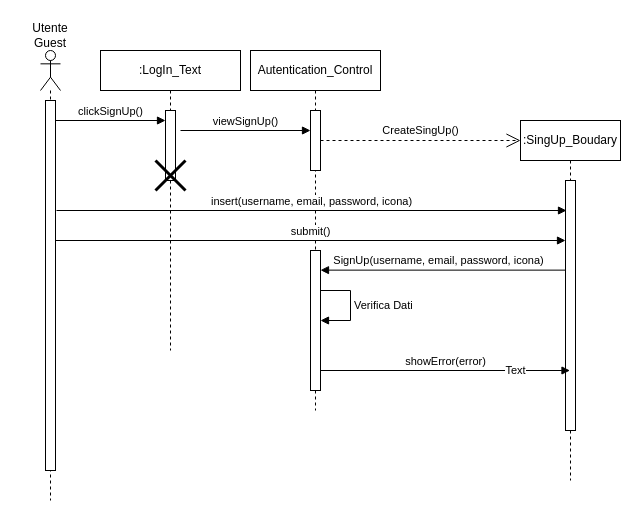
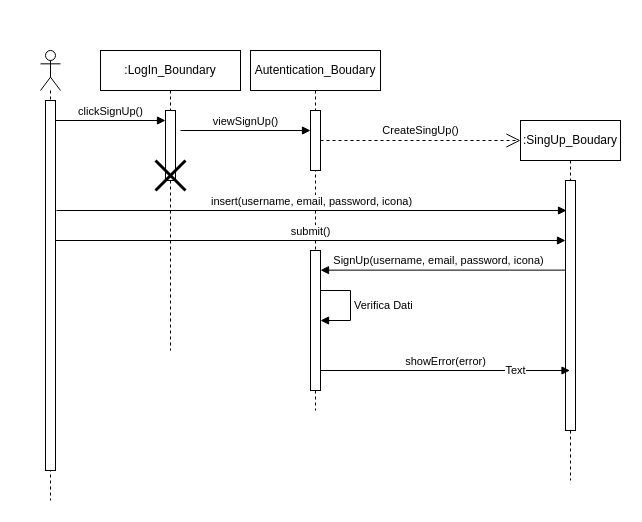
node "Utente Guest": removed
node ":LogIn_Text": label ":LogIn_Text" -> ":LogIn_Boundary"
node "Autentication_Control": label "Autentication_Control" -> "Autentication_Boudary"
